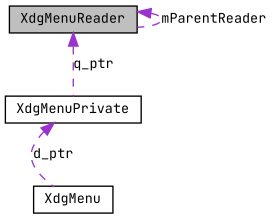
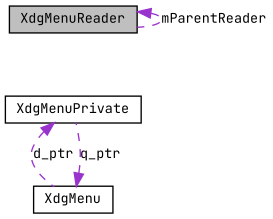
edge "XdgMenuPrivate" -> "XdgMenuReader": now "XdgMenuPrivate" -> "XdgMenu"
